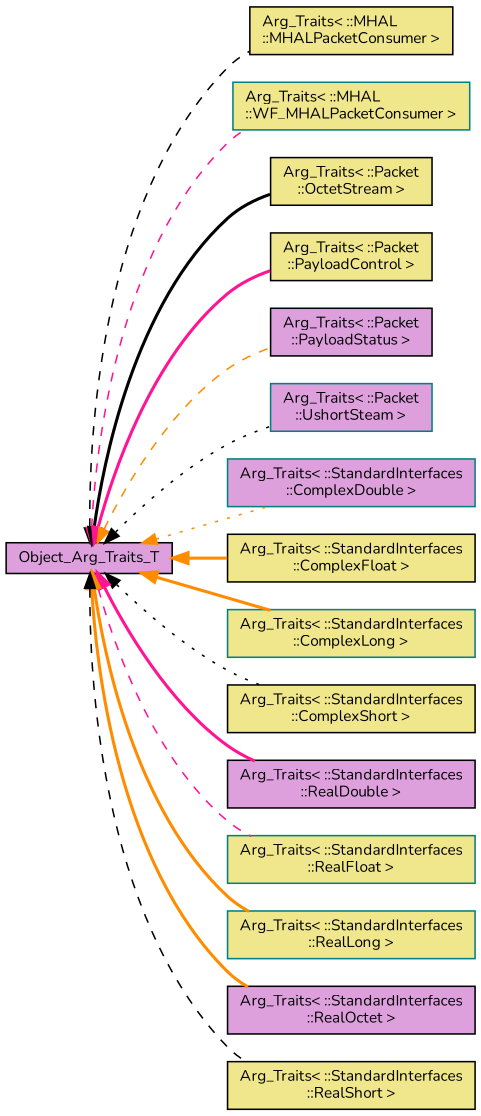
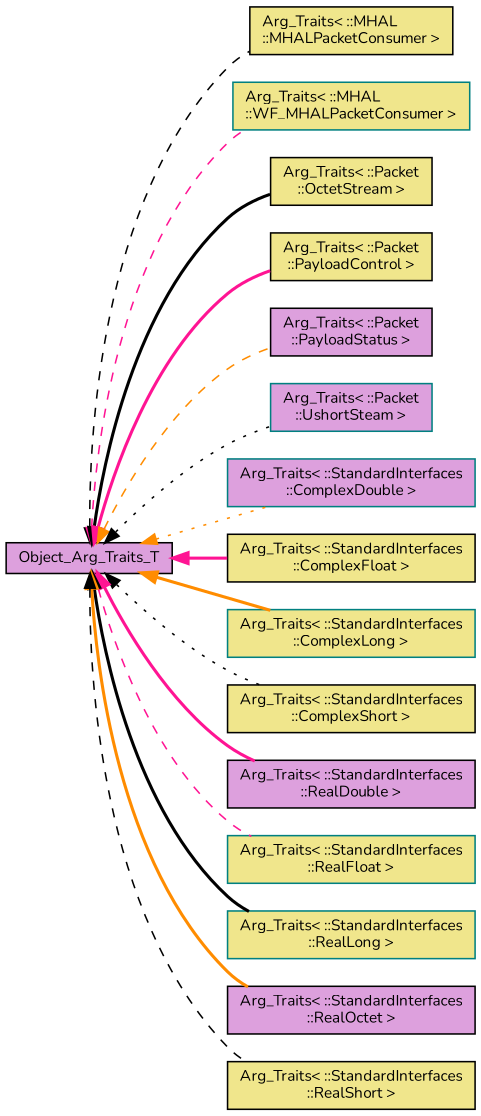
edge "Arg_Traits< ::StandardInterfaces ::ComplexFloat >" -> "Object_Arg_Traits_T": color darkorange -> deeppink
edge "Arg_Traits< ::StandardInterfaces ::RealLong >" -> "Object_Arg_Traits_T": color darkorange -> black
